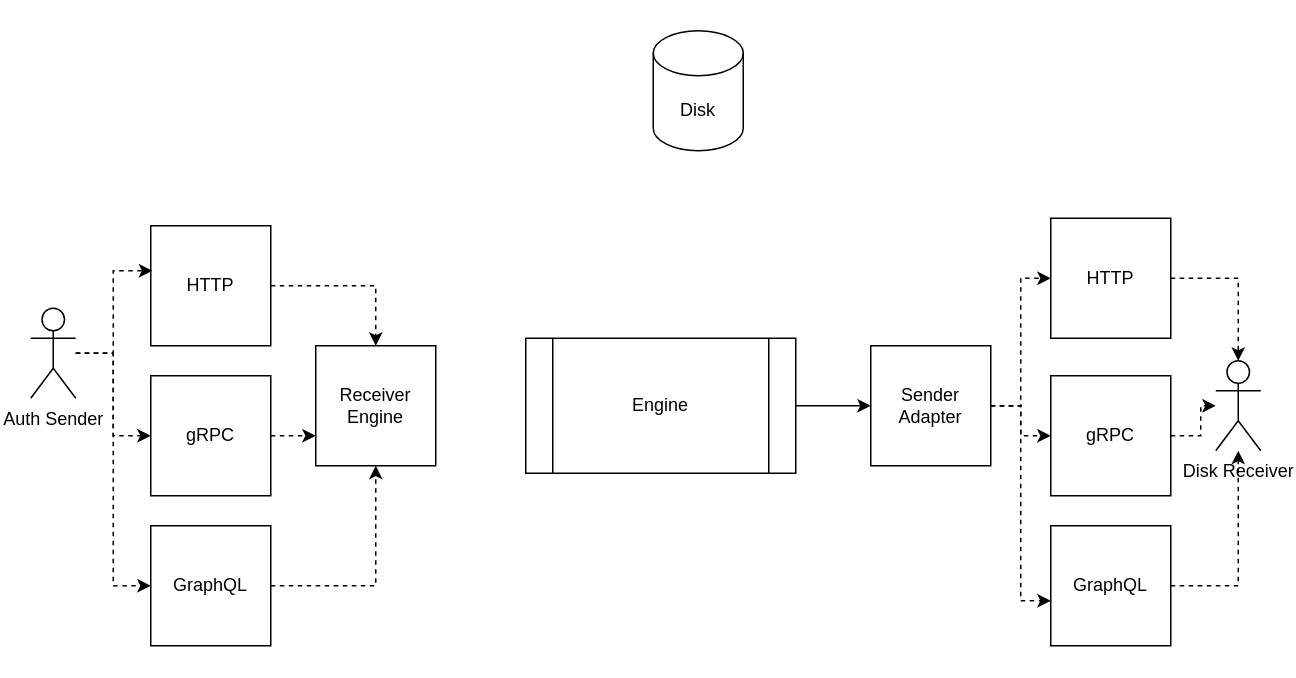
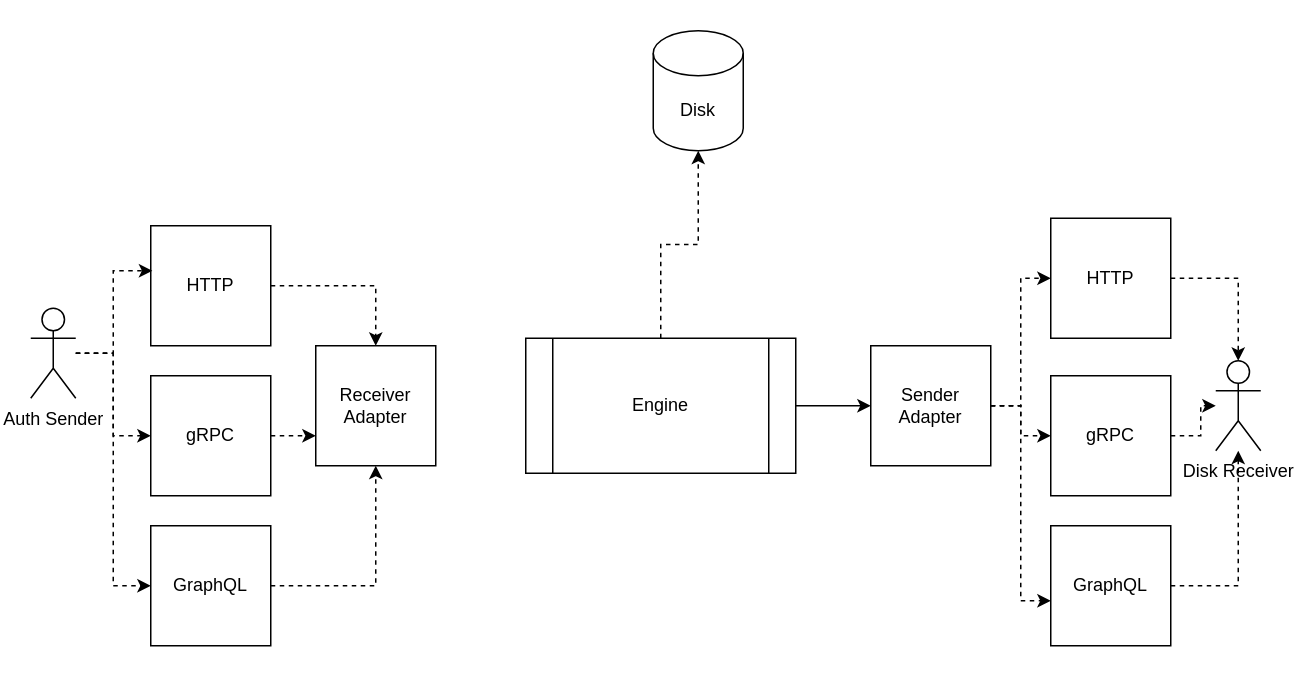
edge "Engine" -> "Disk": added
node "Receiver Engine": label "Receiver Engine" -> "Receiver Adapter"
